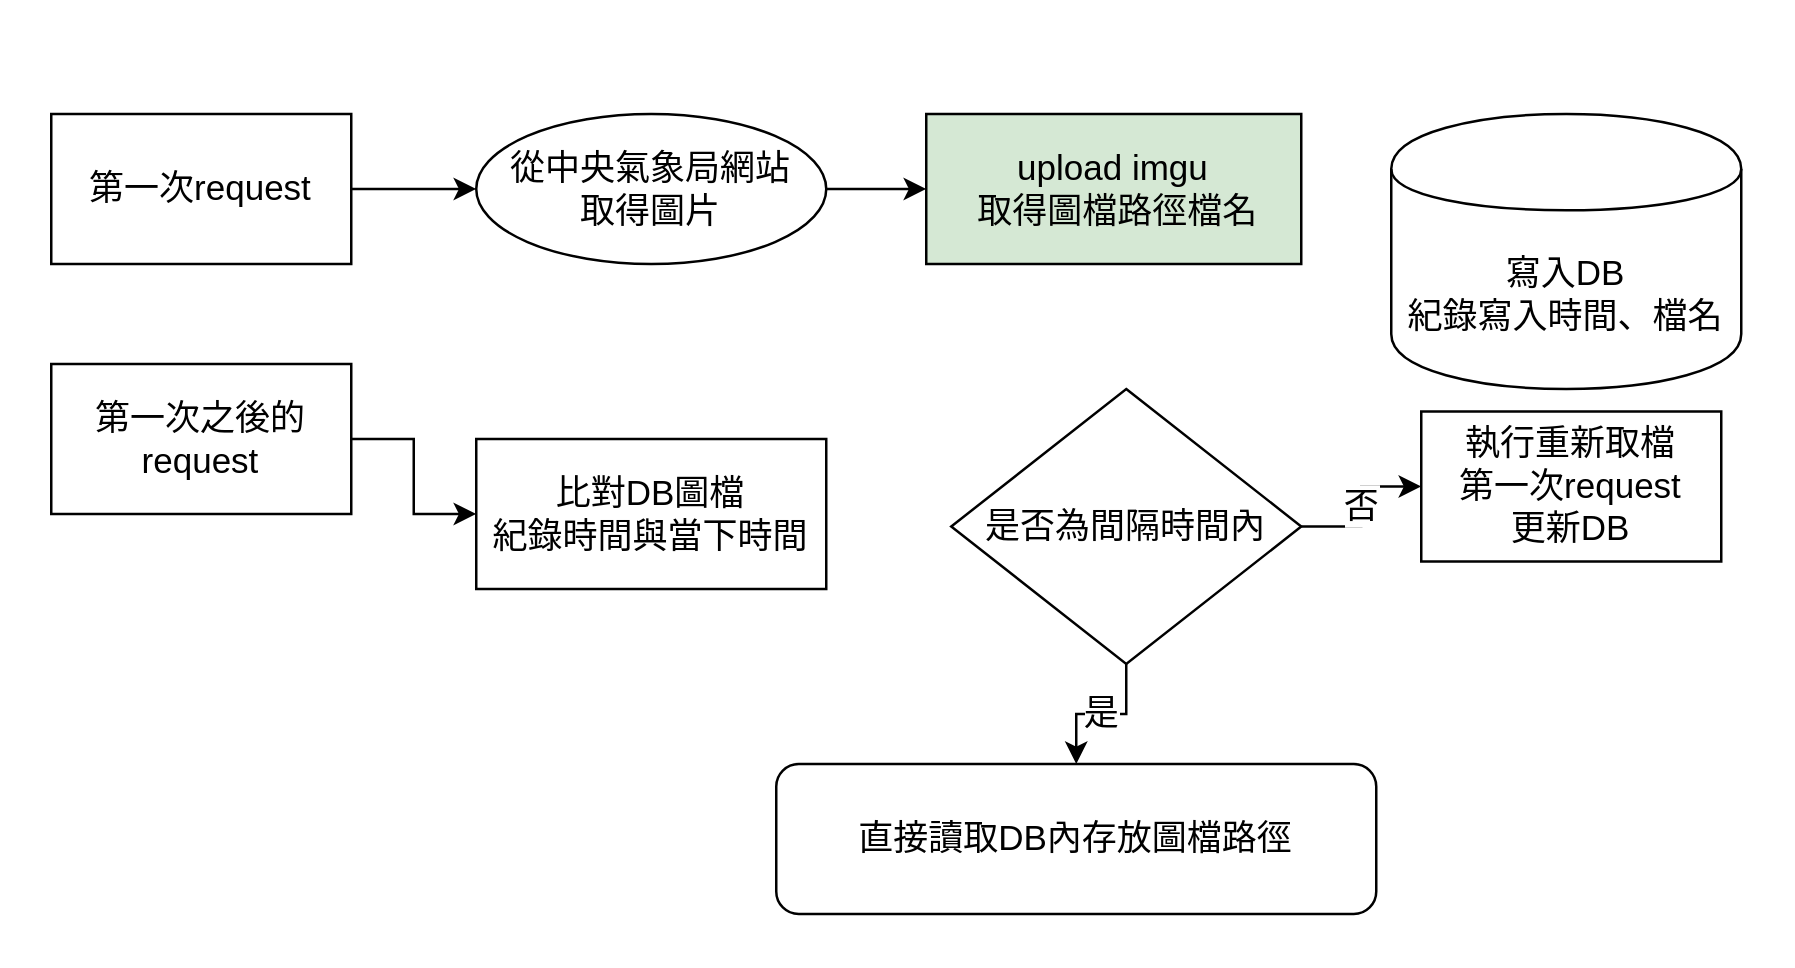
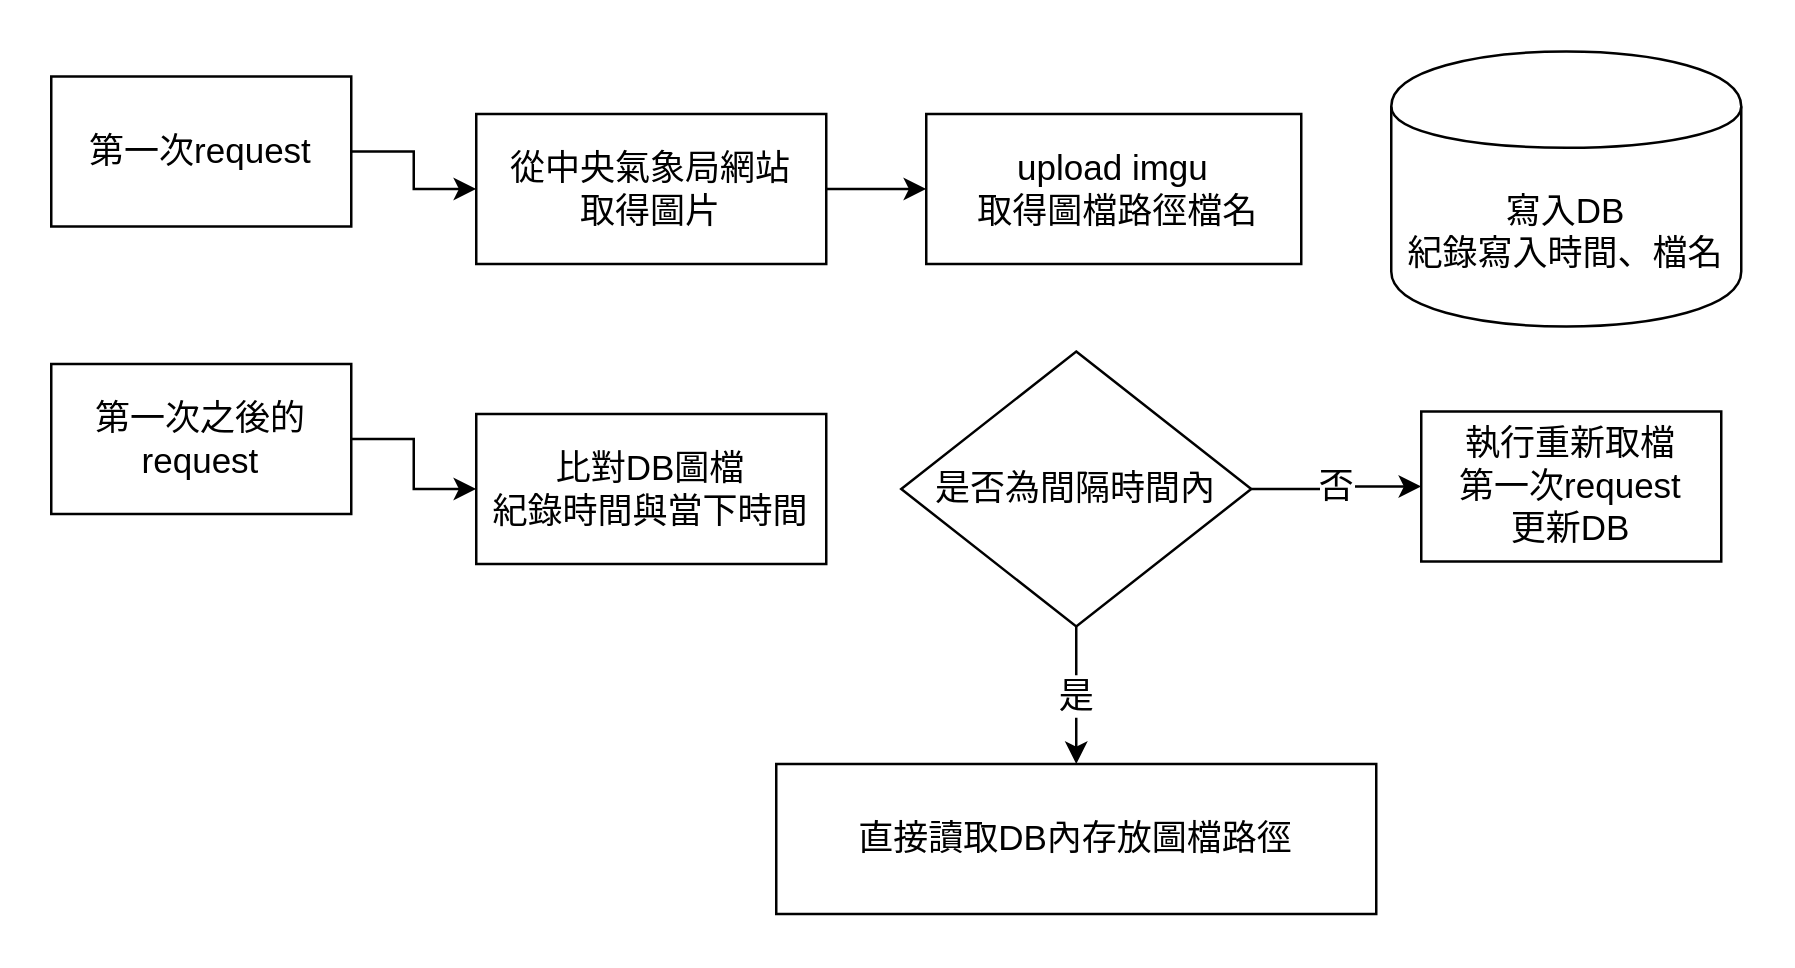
node "第一次request": moved (201, 189) -> (201, 151)
node "從中央氣象局網站取得圖片": shape ellipse -> rectangle
node "upload imgu 取得圖檔路徑檔名": fillcolor #d5e8d4 -> #ffffff
node "寫入DB紀錄寫入時間、檔名": moved (1566, 251) -> (1566, 189)
node "比對DB圖檔紀錄時間與當下時間": moved (651, 514) -> (651, 489)
node "是否為間隔時間內": moved (1126, 526) -> (1076, 489)
node "直接讀取DB內存放圖檔路徑": shape rounded rectangle -> rectangle
